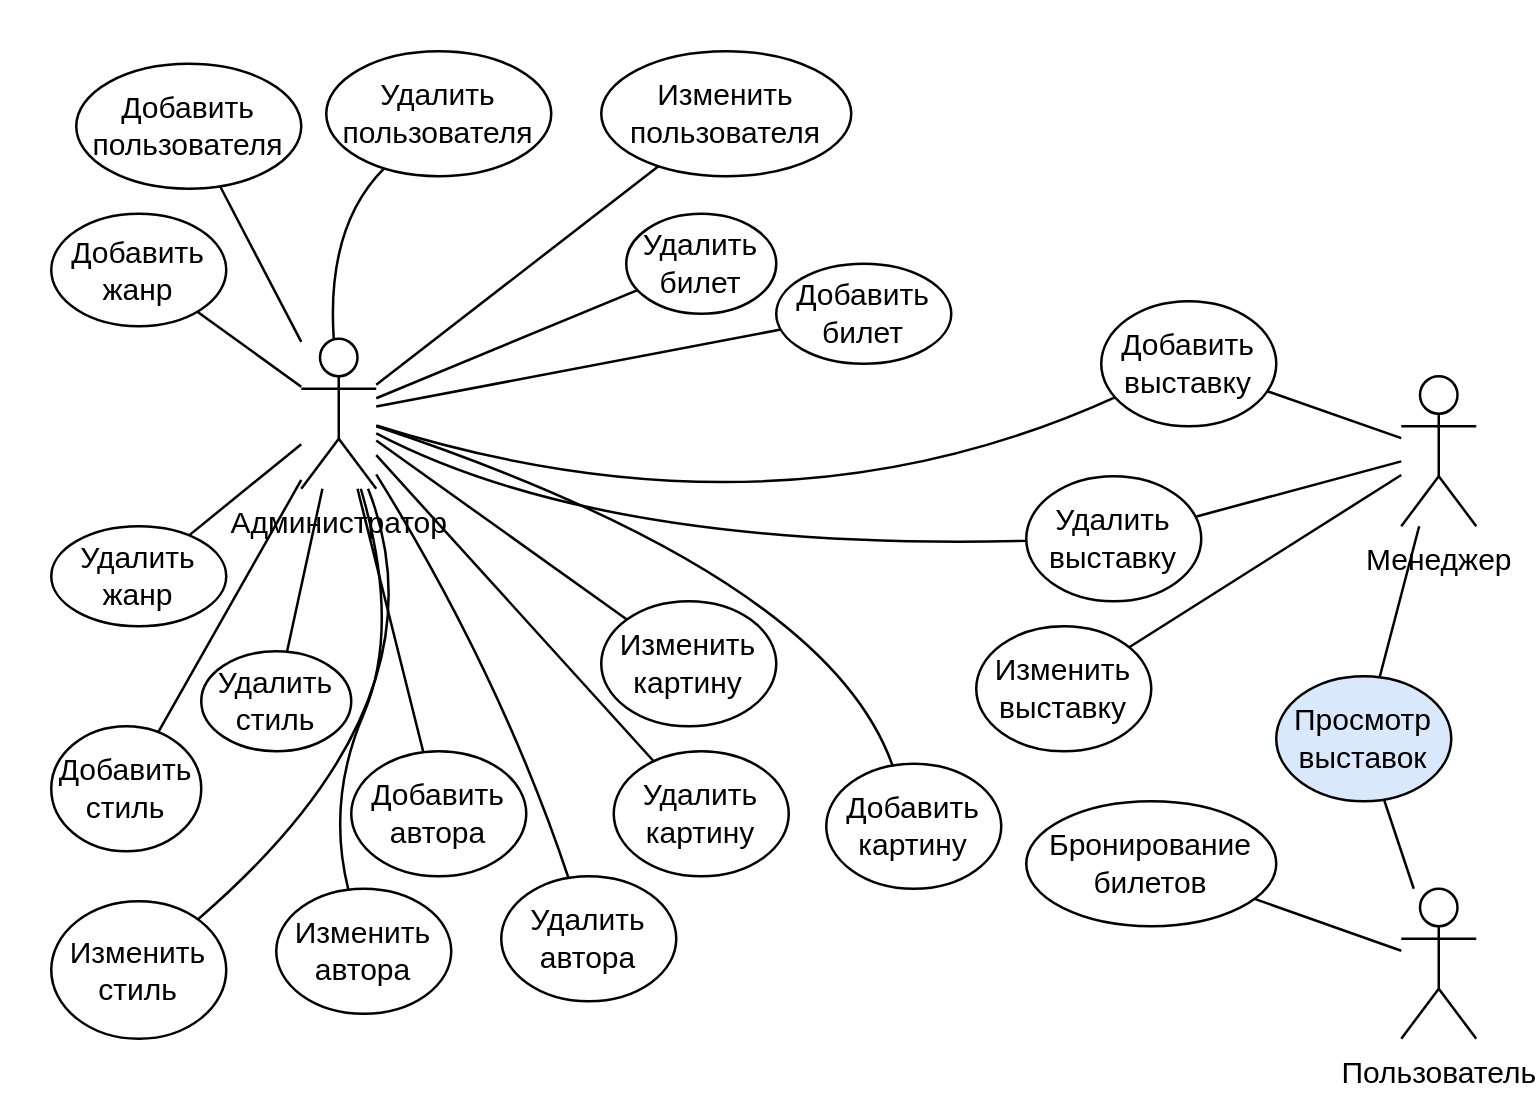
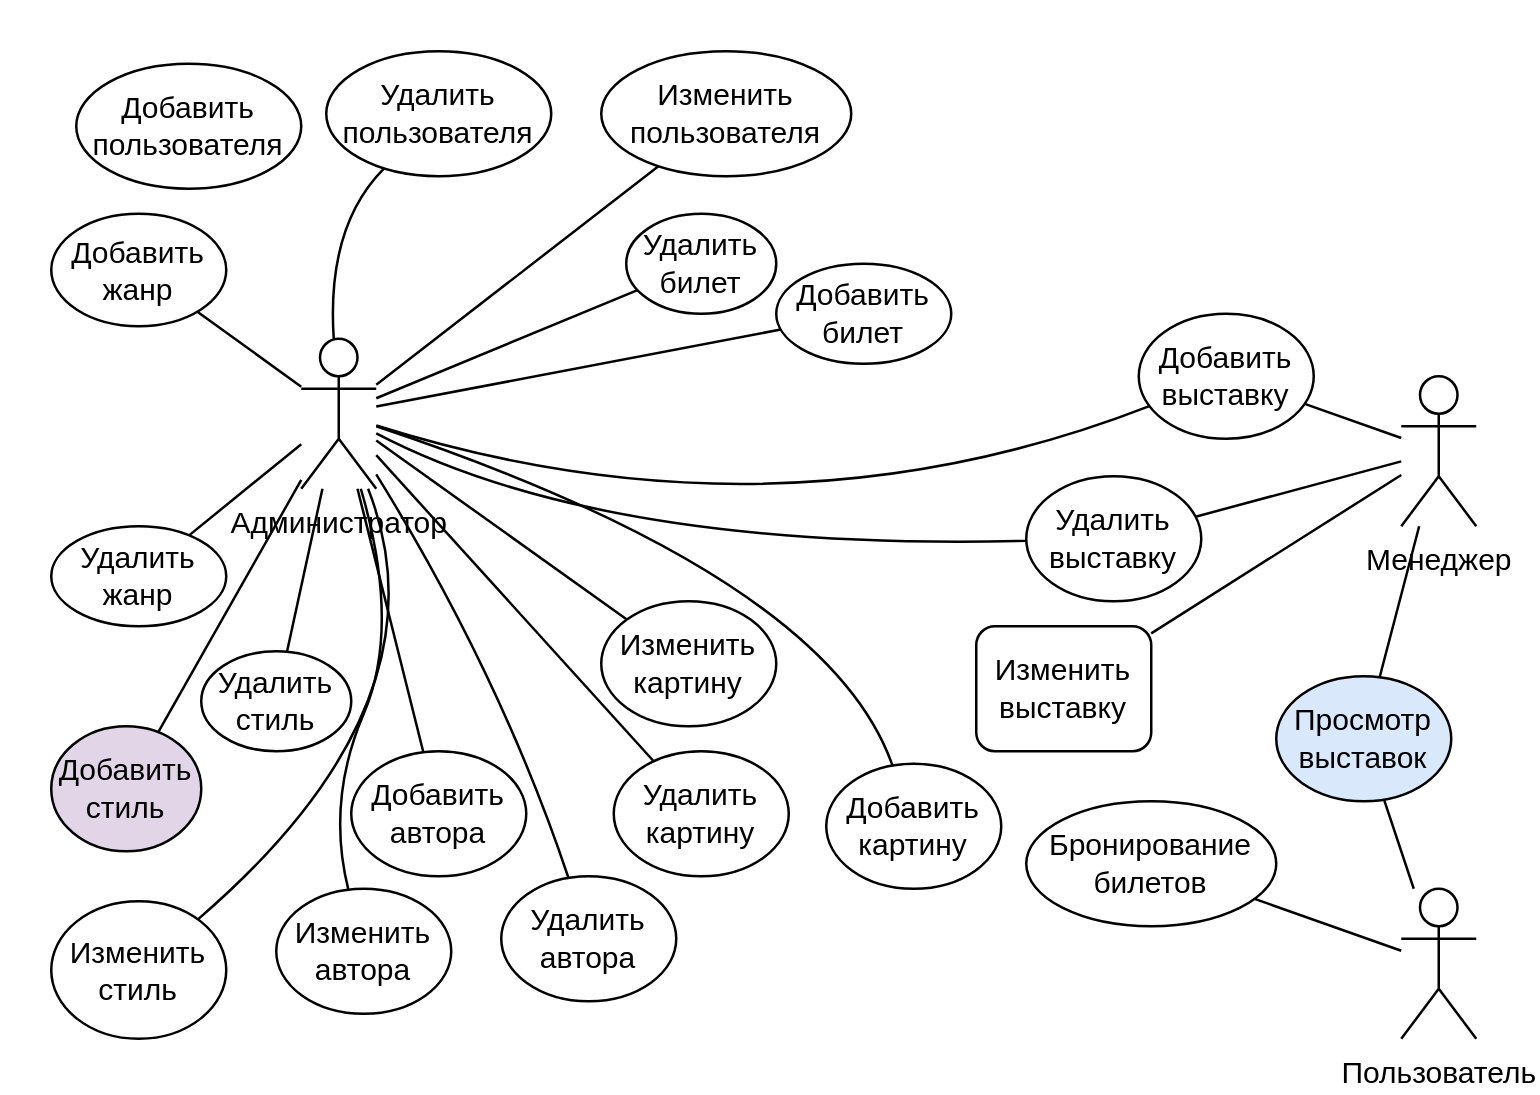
edge "Добавить пользователя" -- "Администратор": removed
node "Добавить выставку": moved (1189, 364) -> (1226, 376)
node "Изменить выставку": shape ellipse -> rounded rectangle
node "Добавить стиль": fillcolor #ffffff -> #e1d5e7
